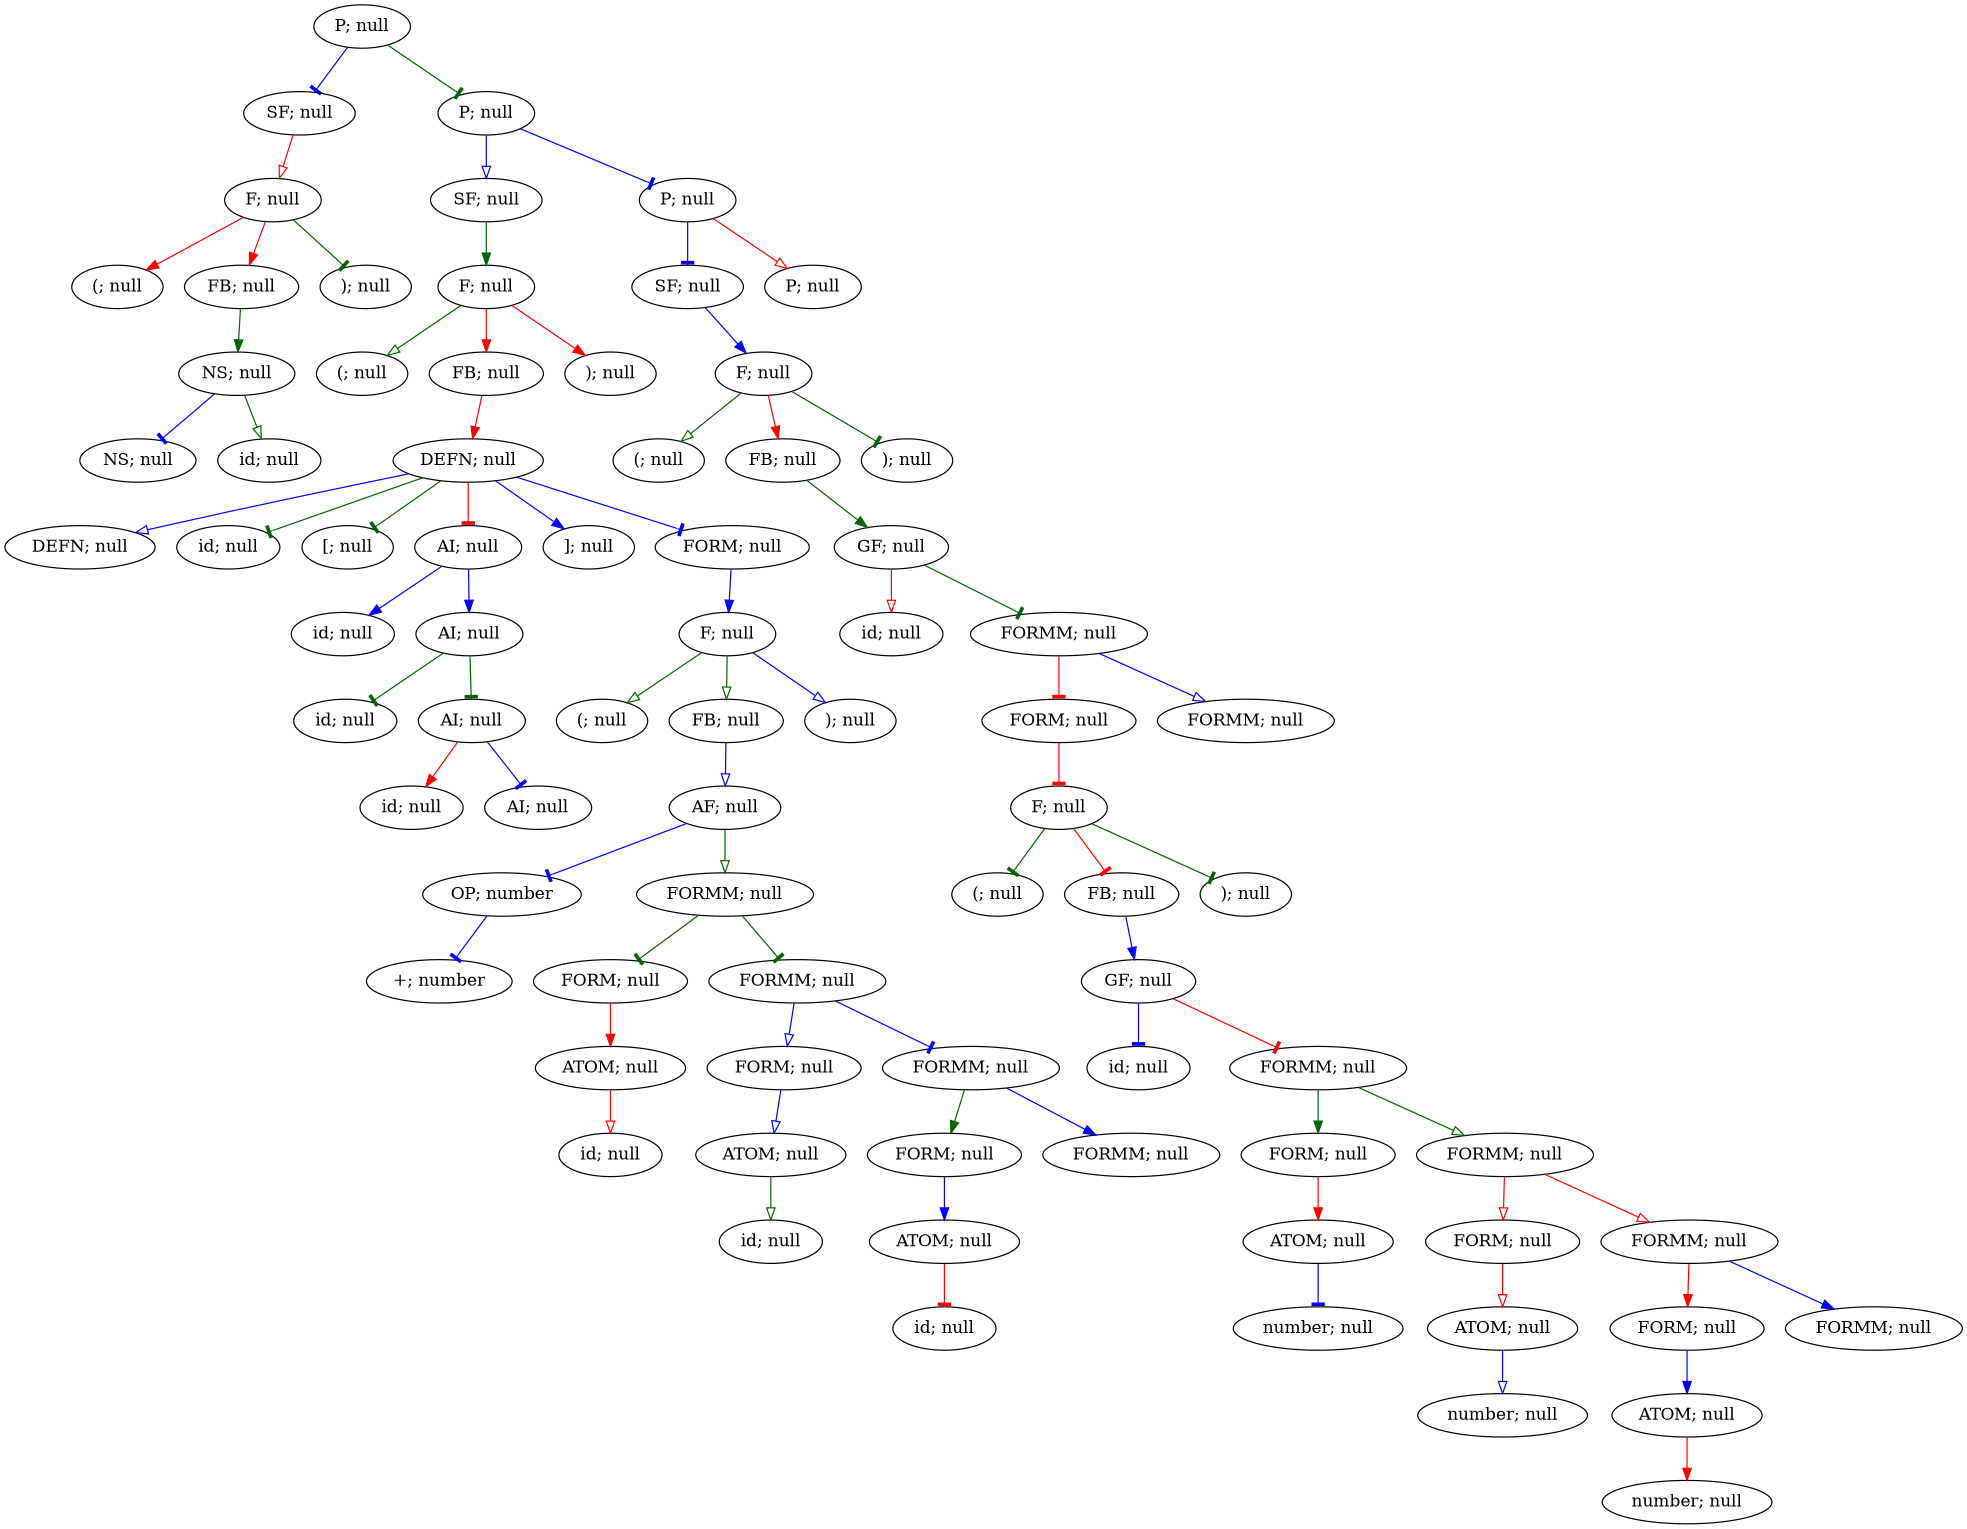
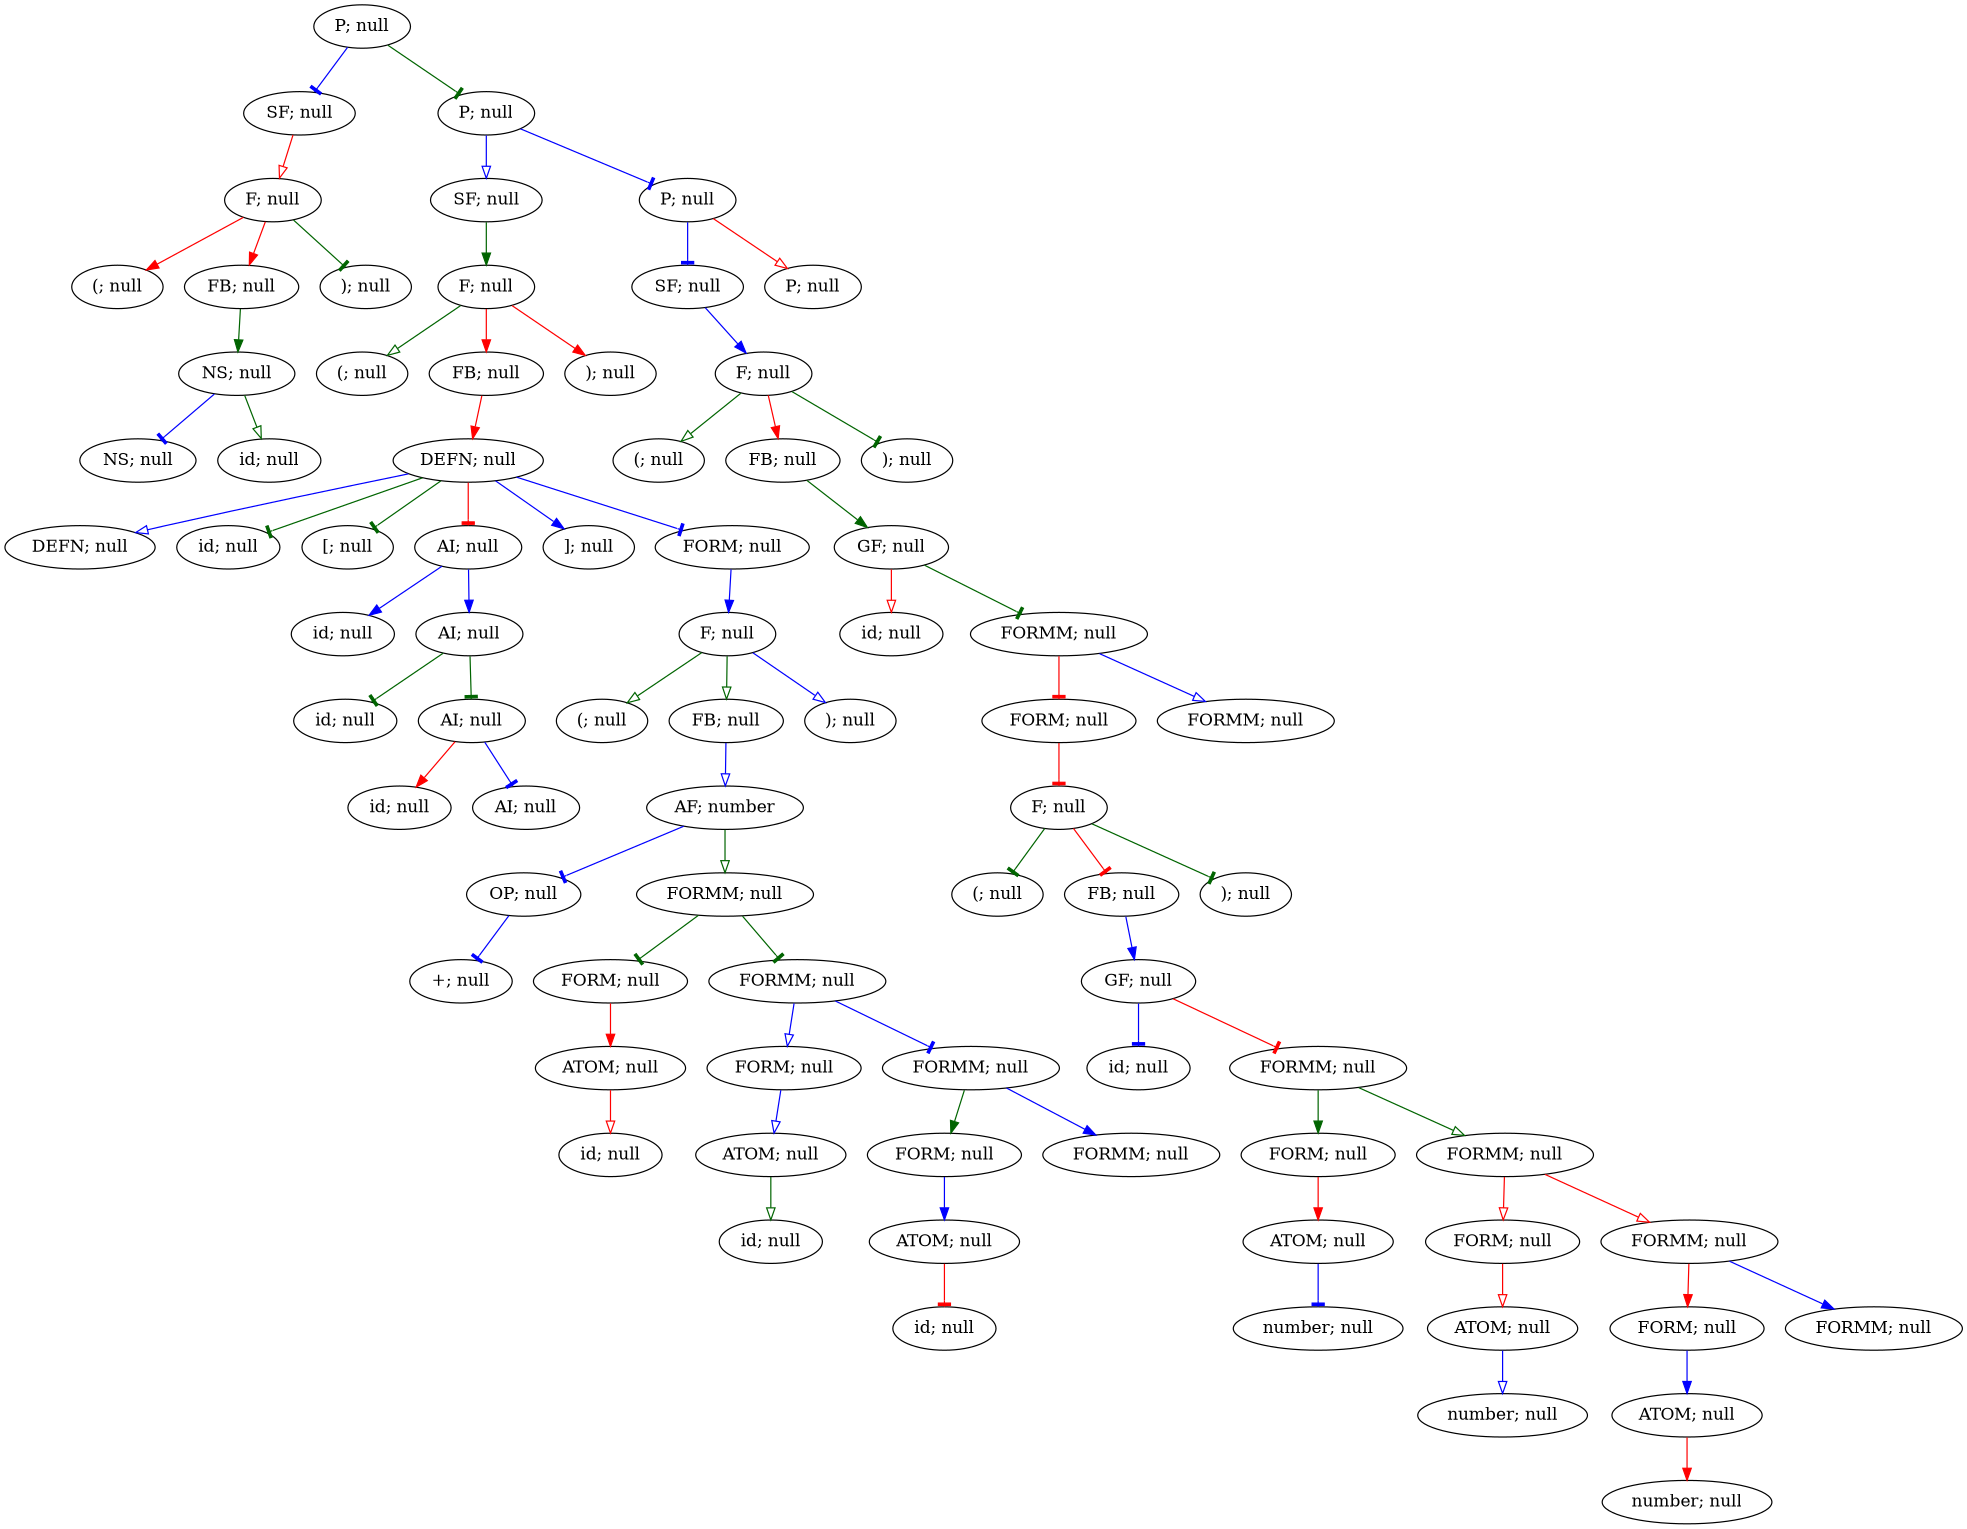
node "AF; null": label "AF; null" -> "AF; number"
node "OP; number": label "OP; number" -> "OP; null"
node "+; number": label "+; number" -> "+; null"
